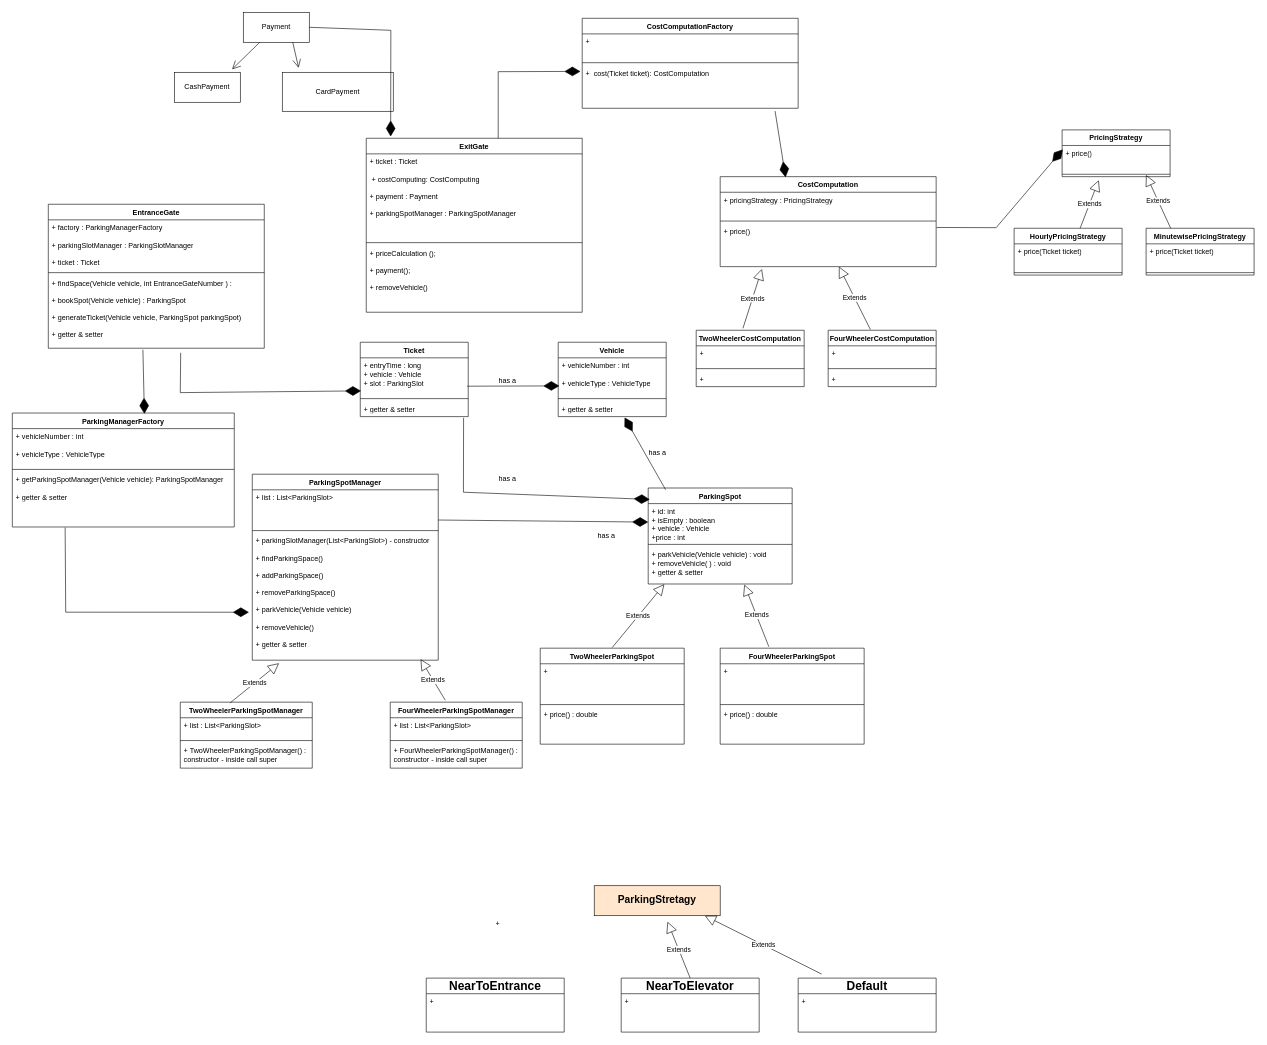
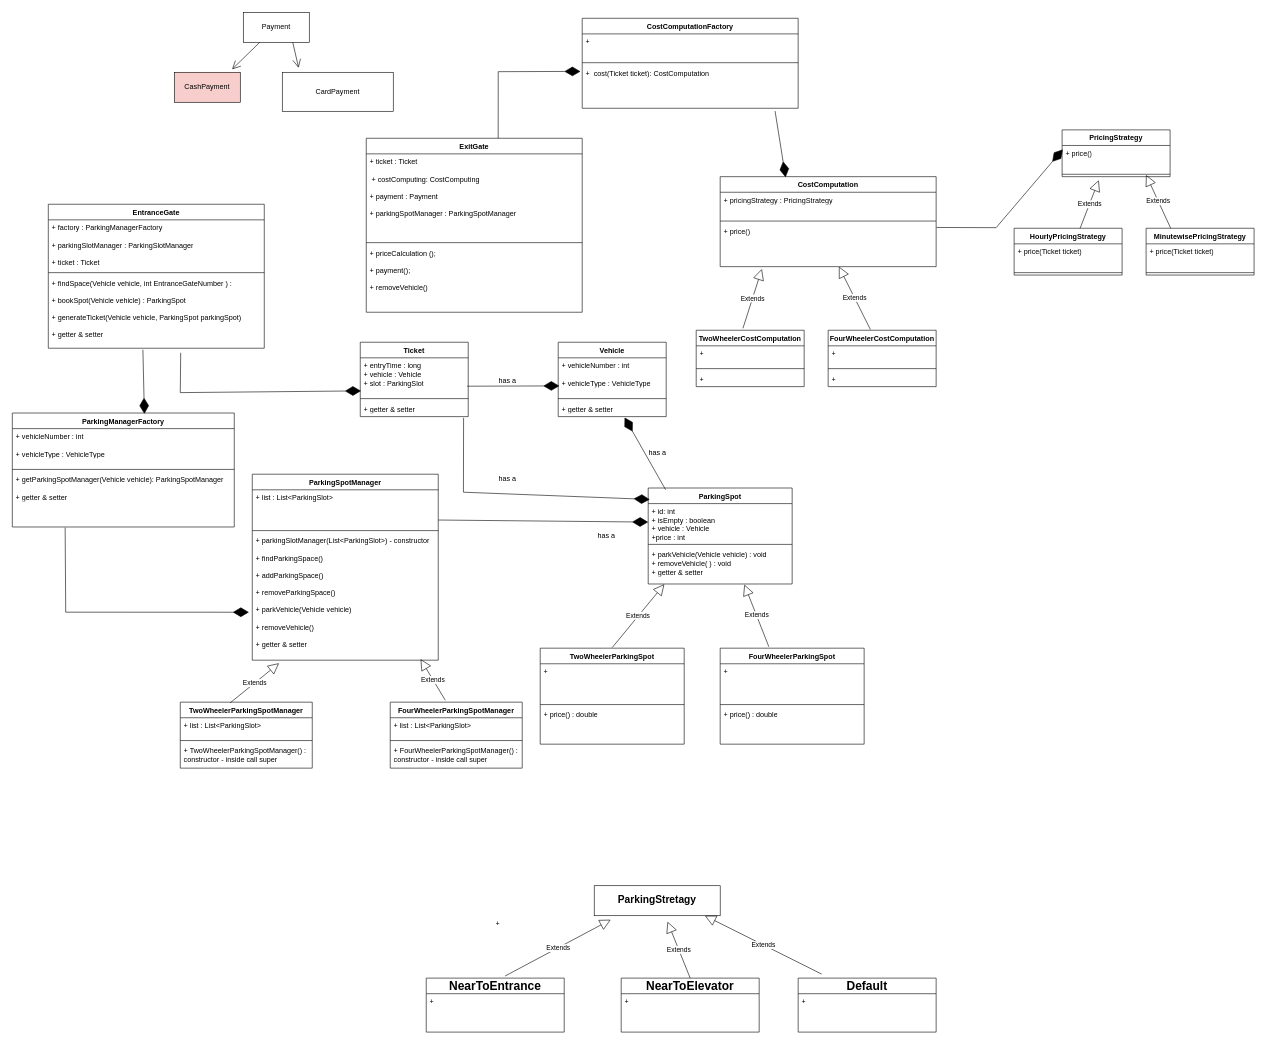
edge "Payment" -> "ExitGate": removed
node "CashPayment": fillcolor #ffffff -> #f8cecc
node "ParkingStretagy": fillcolor #ffe6cc -> #ffffff
edge "NearToEntrance" -> "ParkingStretagy": added, label "Extends"
